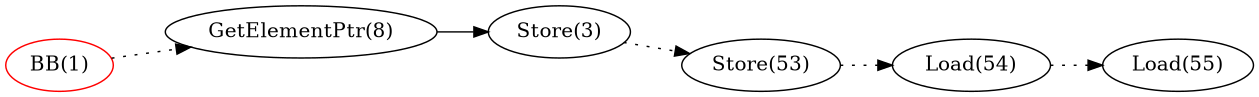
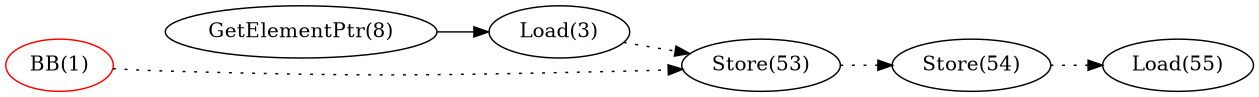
node "Store(3)": label "Store(3)" -> "Load(3)"
edge "BB(1)" -> "GetElementPtr(8)": now "BB(1)" -> "Store(53)"
node "Load(54)": label "Load(54)" -> "Store(54)"
